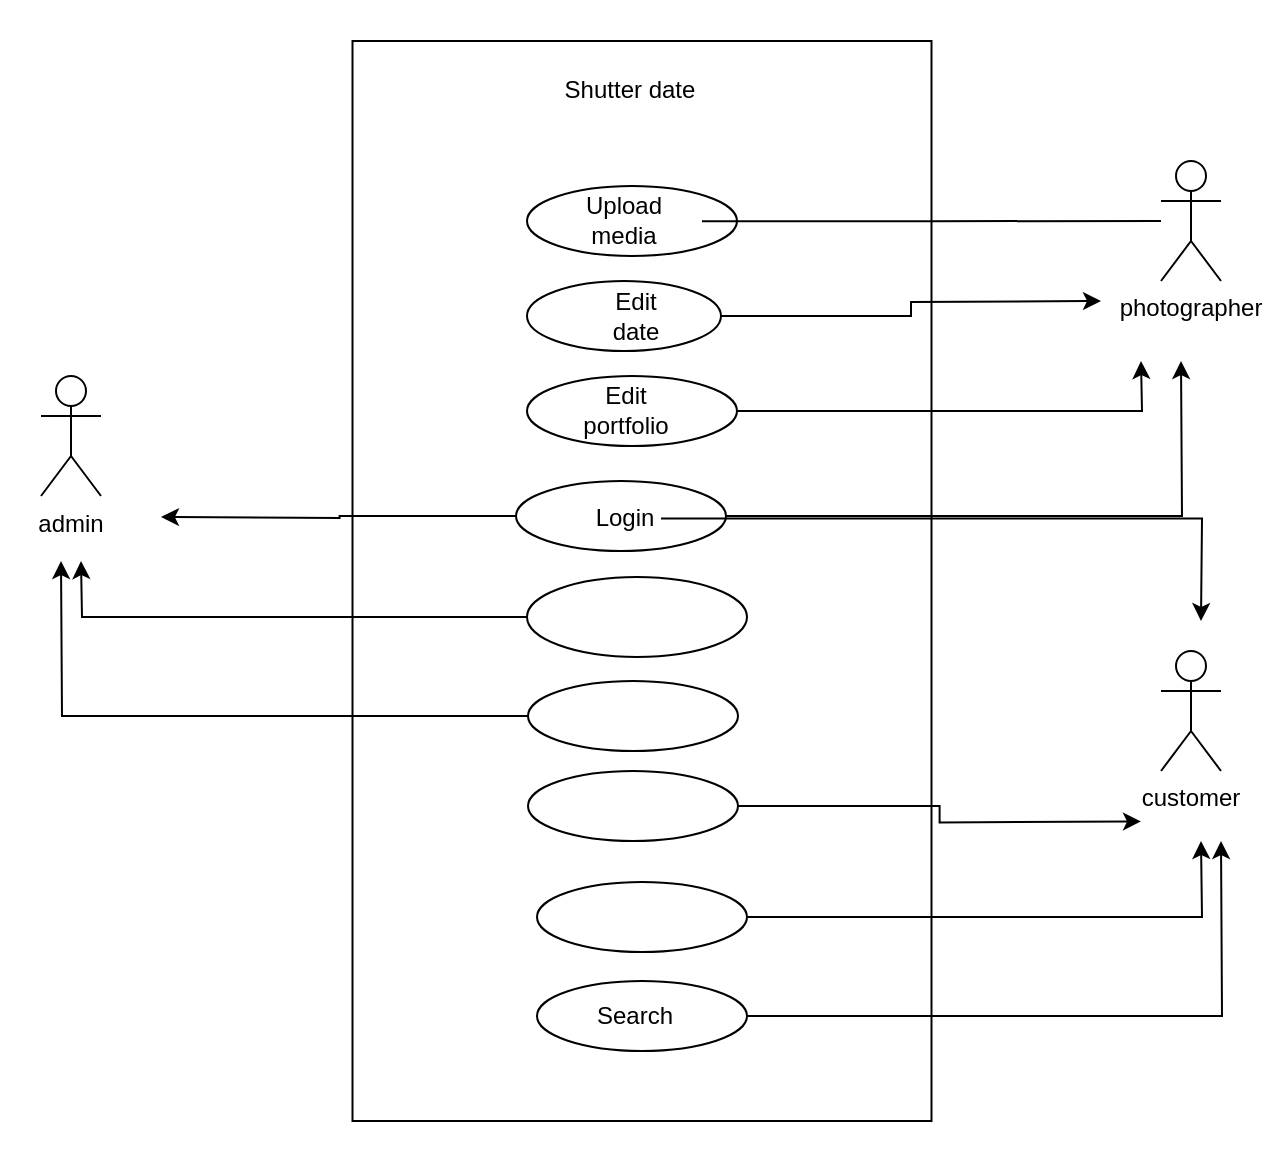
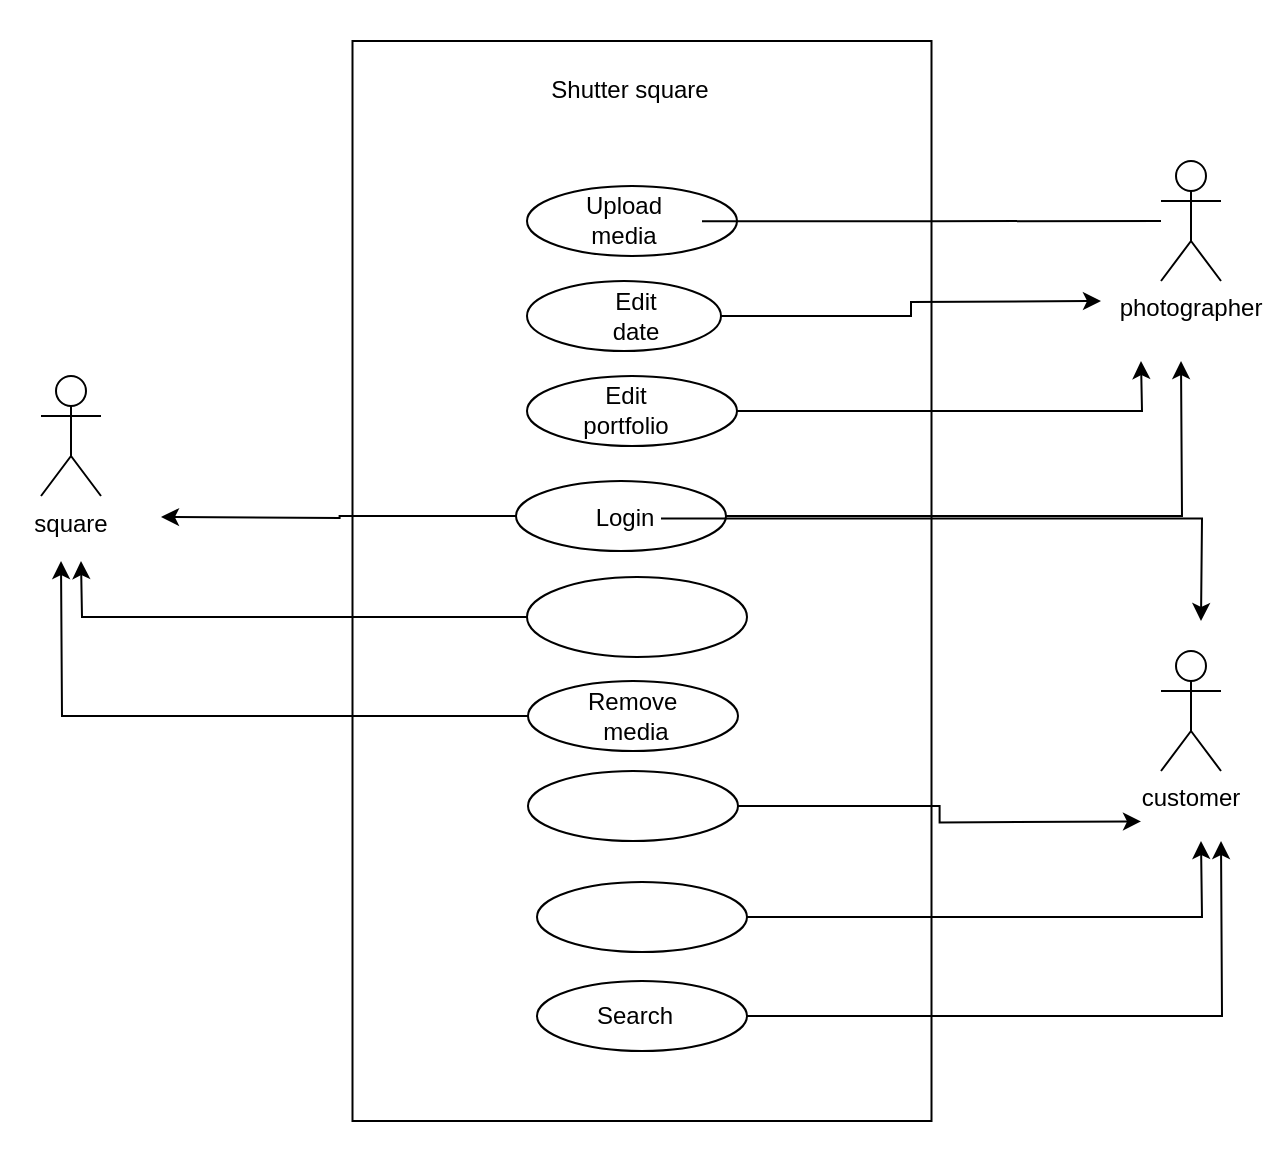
node "Shutter date": label "Shutter date" -> "Shutter square"
node "admin": label "admin" -> "square"
node "Remove media": added
